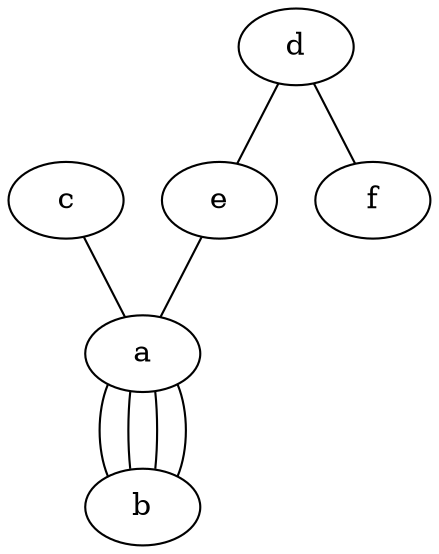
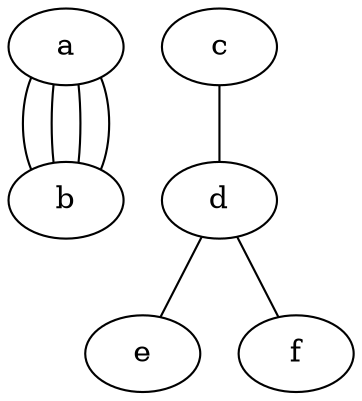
edge "c" -- "a": now "c" -- "d"
edge "e" -- "a": removed
